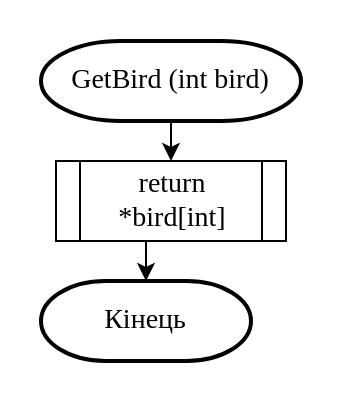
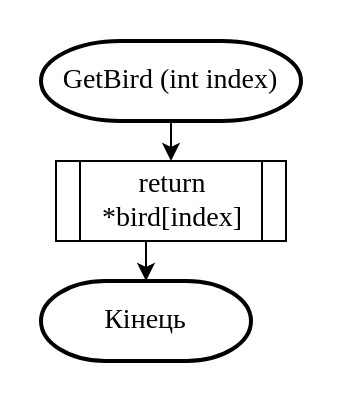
node "GetBird (int bird)": label "GetBird (int bird)" -> "GetBird (int index)"
node "return *bird[int]": label "return *bird[int]" -> "return *bird[index]"
